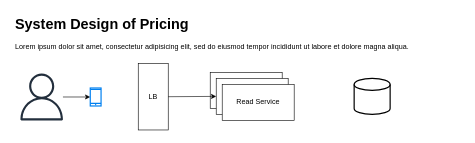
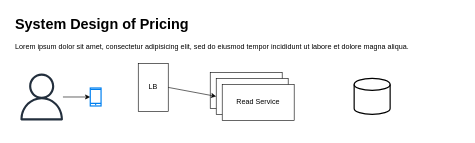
node "LB": size 30x67 -> 30x48
